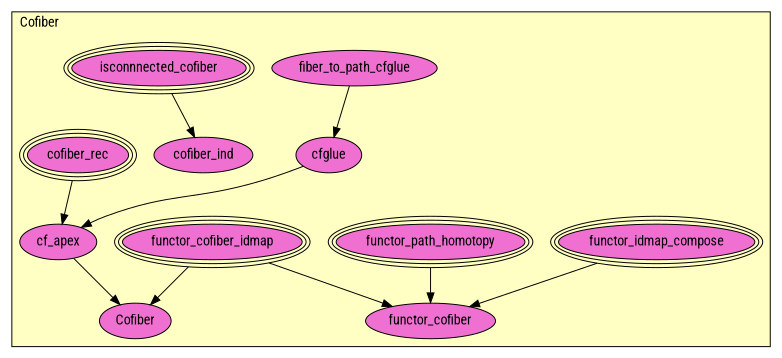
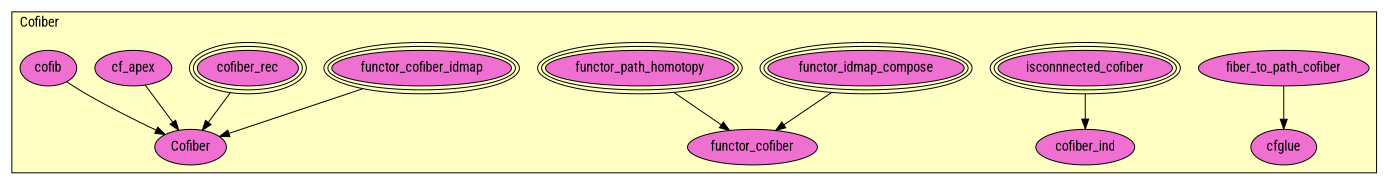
node "cofib": added
node "fiber_to_path_cfglue": label "fiber_to_path_cfglue" -> "fiber_to_path_cofiber"
edge "cfglue" -> "cf_apex": removed
edge "cofiber_rec" -> "cf_apex": now "cofiber_rec" -> "Cofiber"
edge "functor_cofiber_idmap" -> "functor_cofiber": removed
